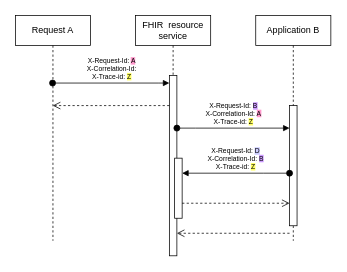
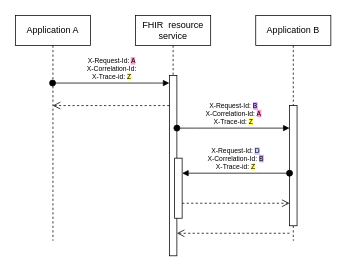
node "Request A": label "Request A" -> "Application A"
